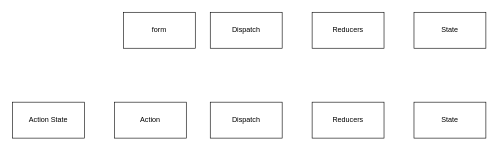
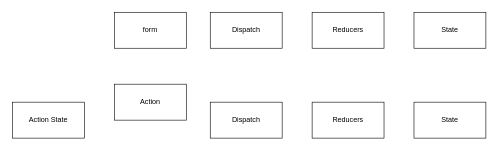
node "form": moved (159, 30) -> (150, 30)
node "Action": moved (150, 120) -> (150, 102)
